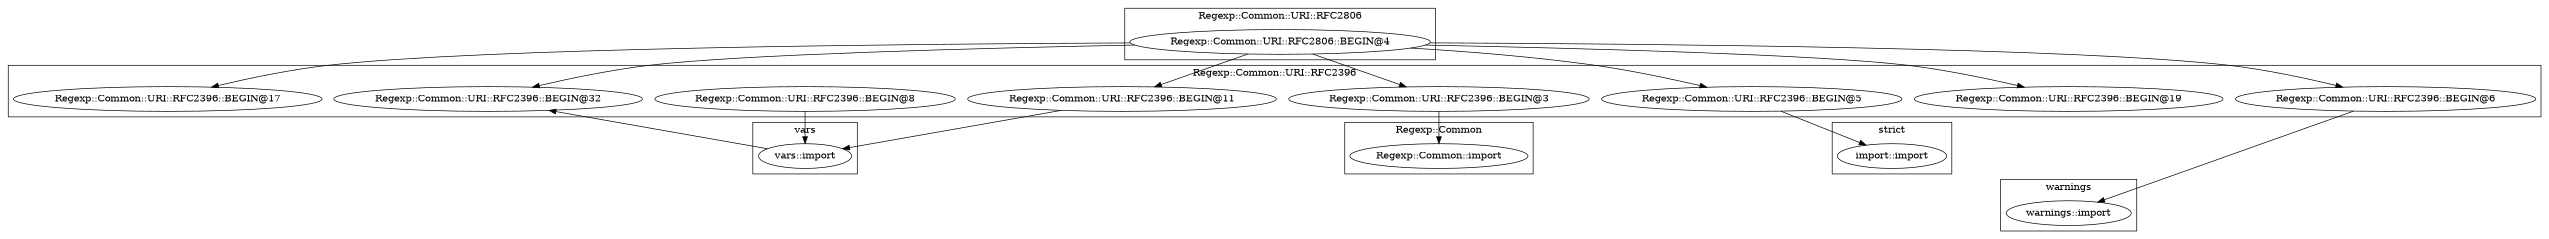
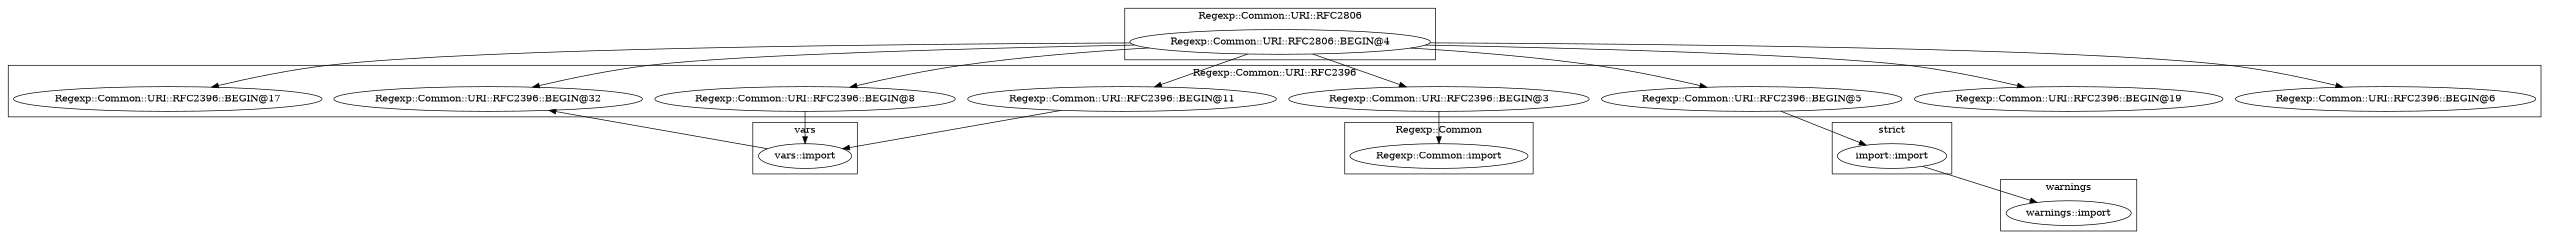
edge "Regexp::Common::URI::RFC2806::BEGIN@4" -> "Regexp::Common::URI::RFC2396::BEGIN@8": added
edge "Regexp::Common::URI::RFC2396::BEGIN@6" -> "warnings::import": now "import::import" -> "warnings::import"
